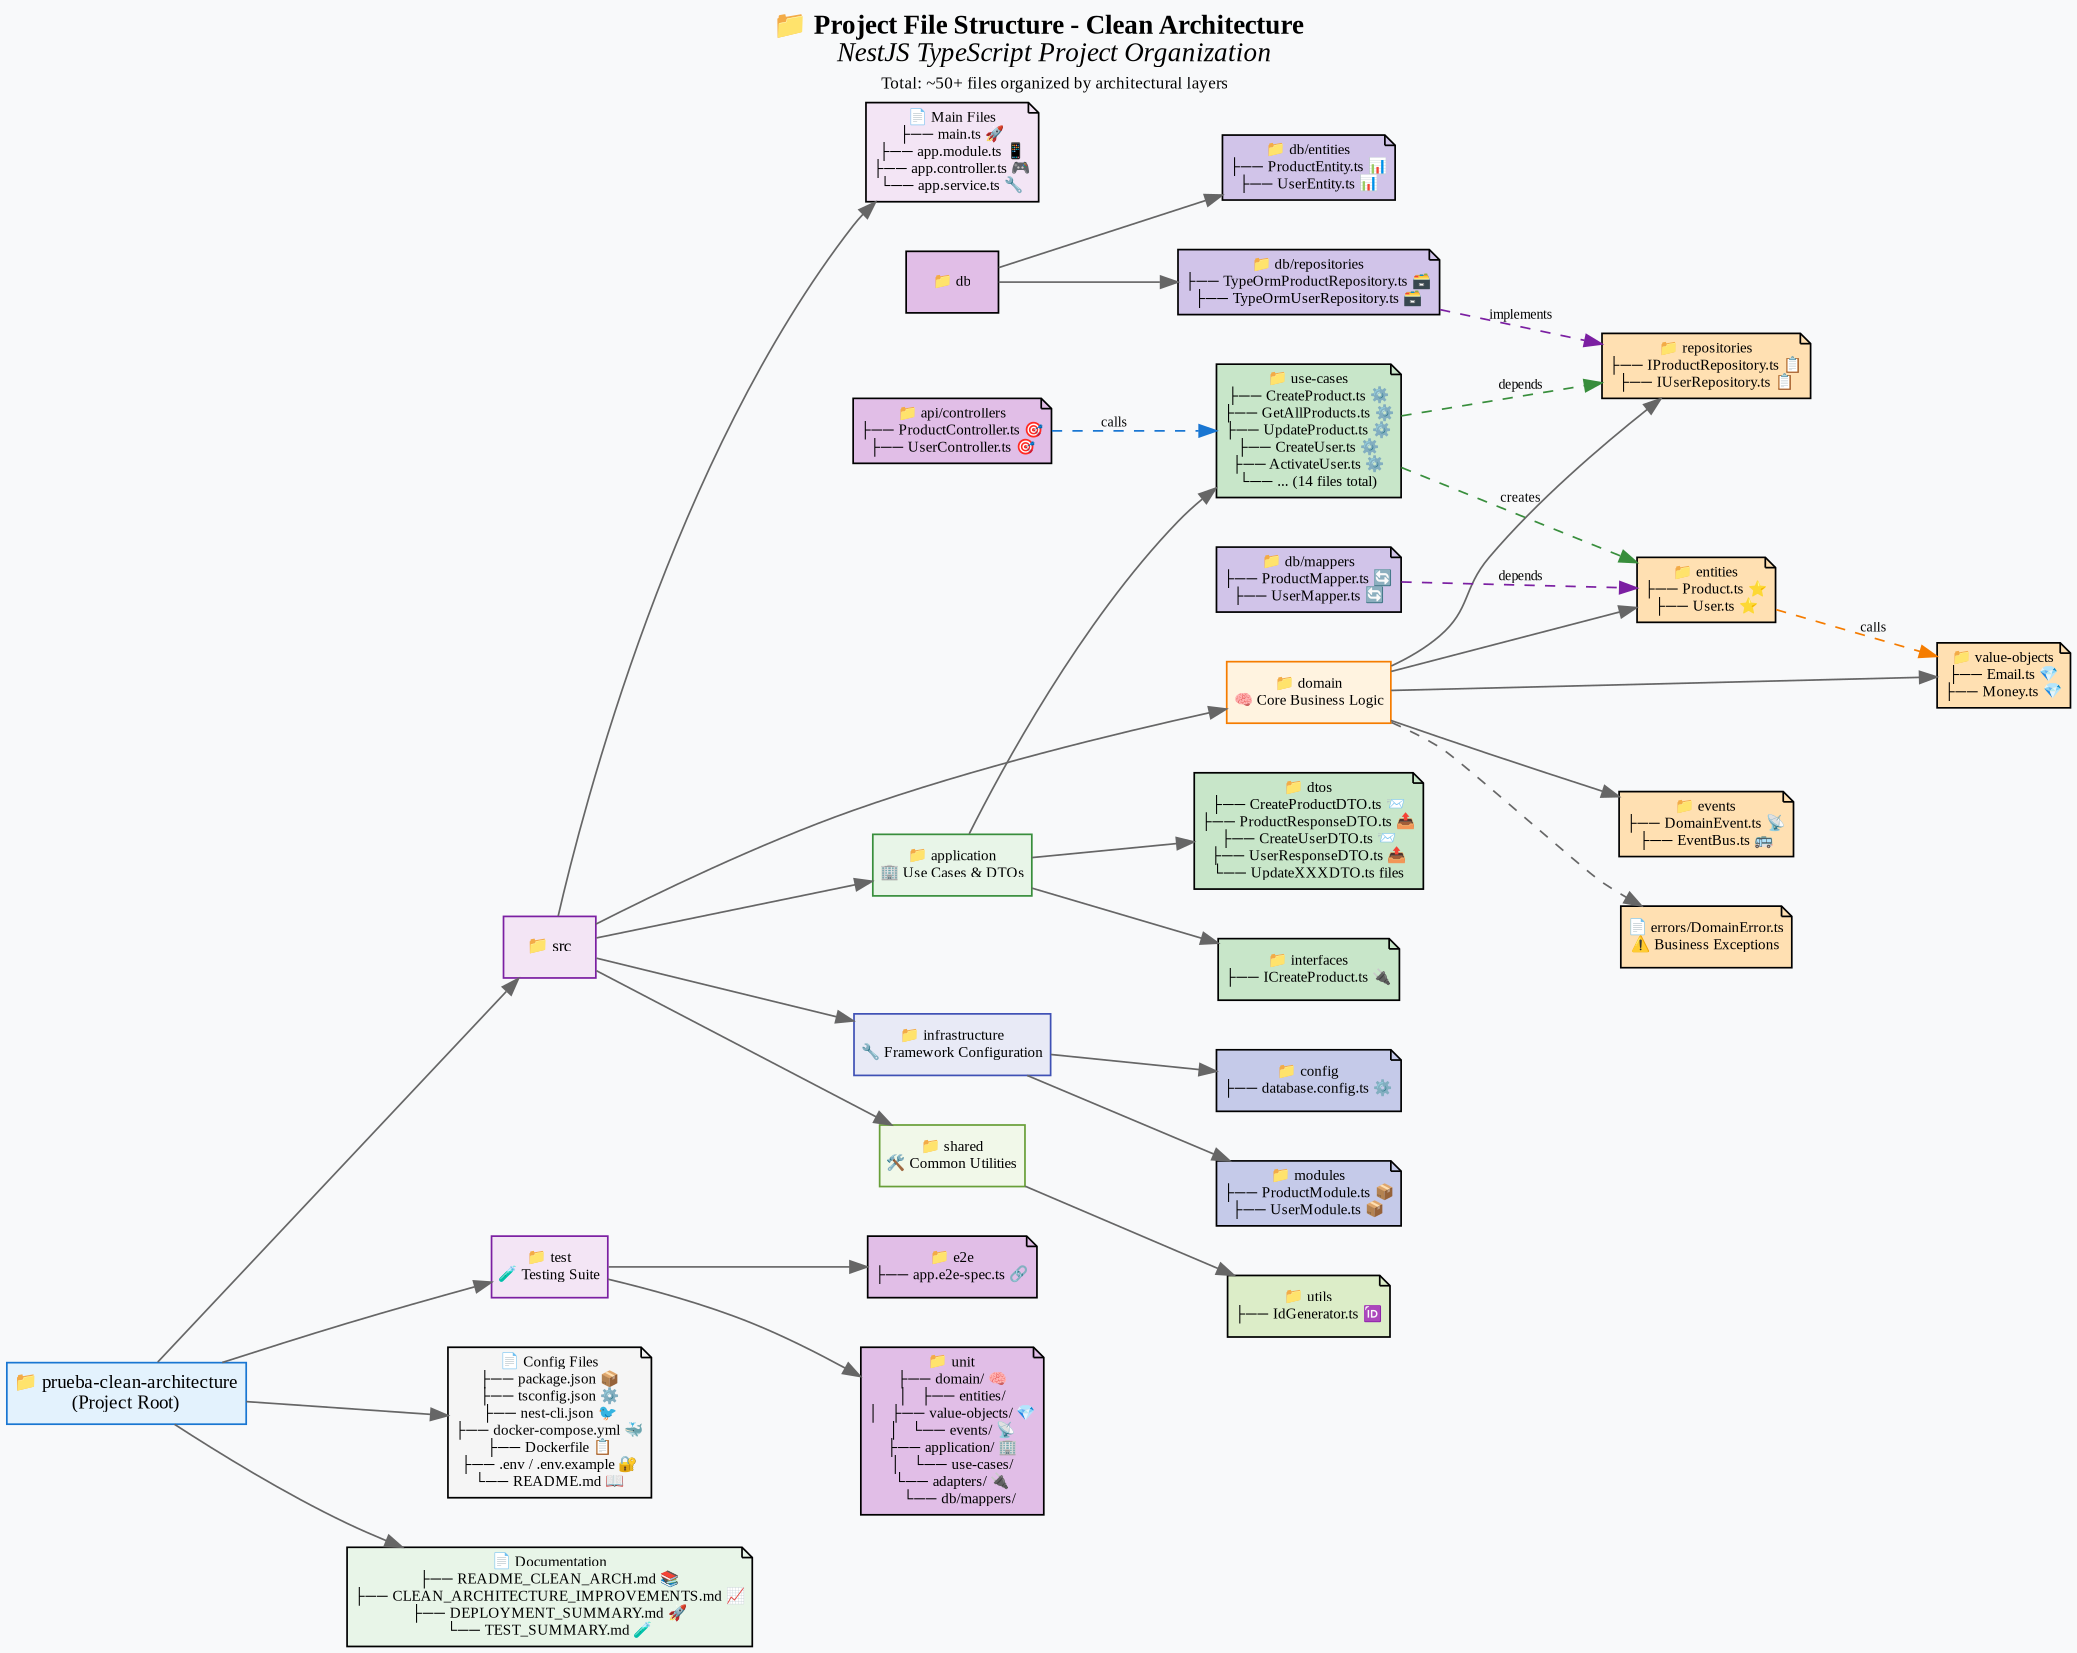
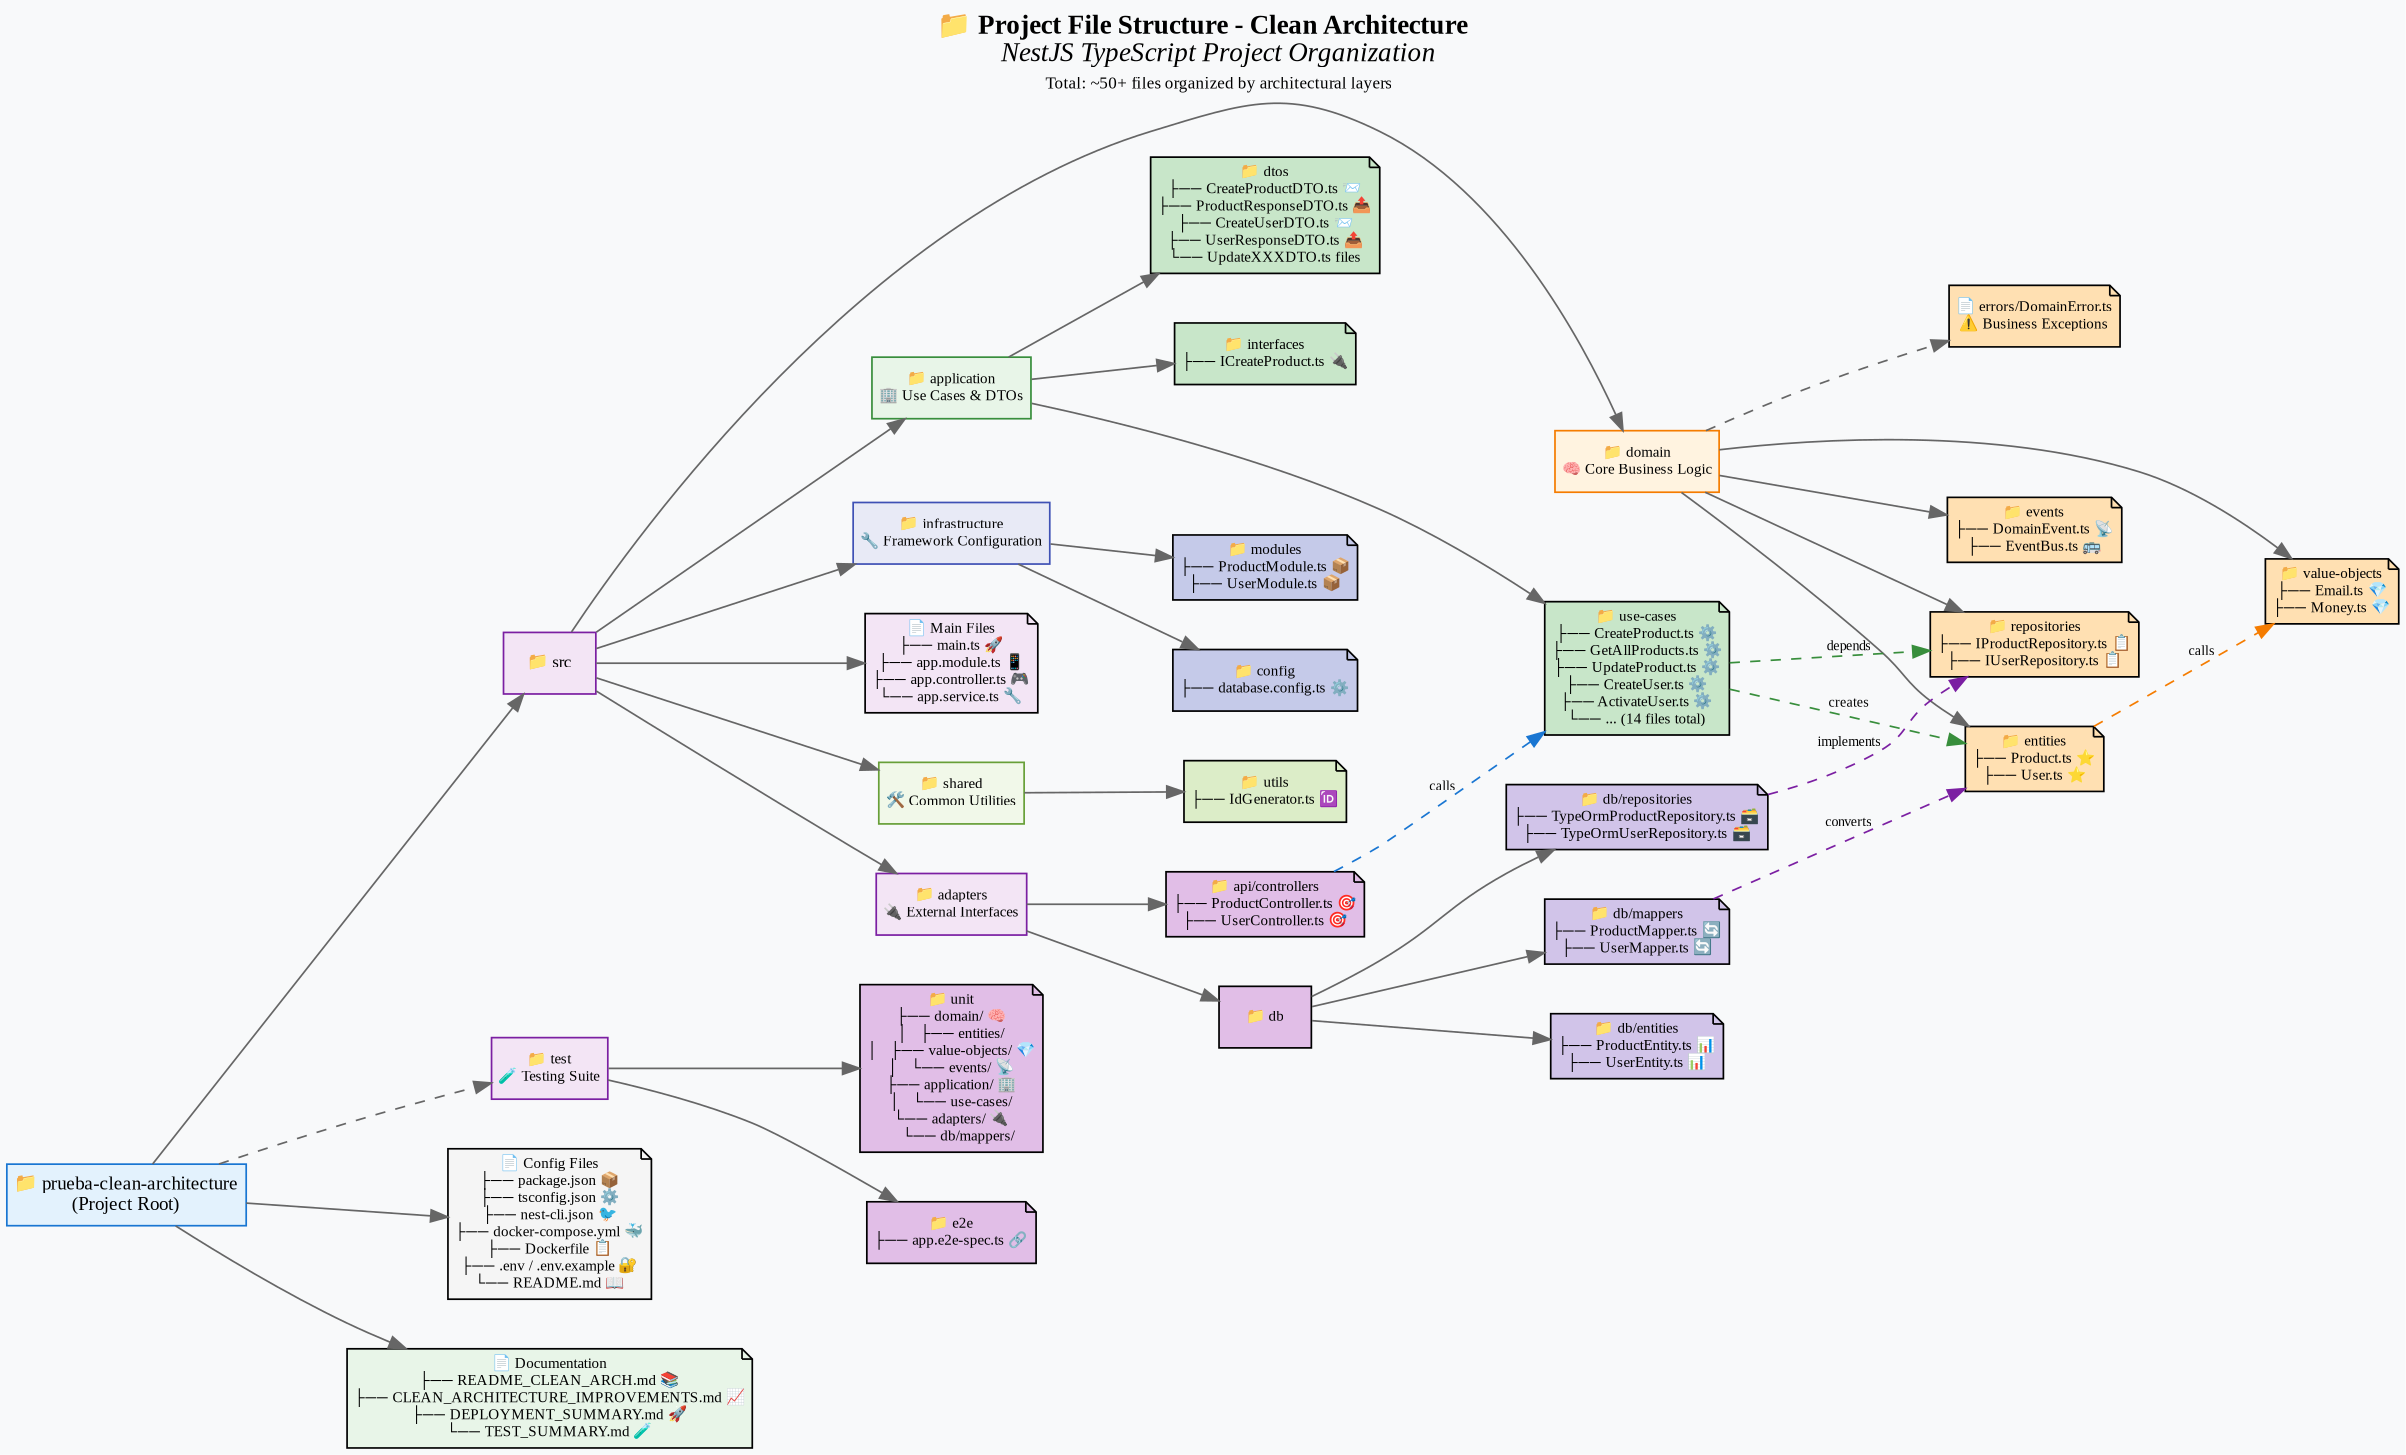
edge "📁 db/mappers ├── ProductMapper.ts 🔄 ├── UserMapper.ts 🔄" -> "📁 entities ├── Product.ts ⭐ ├── User.ts ⭐": label "depends" -> "converts"
node "📁 adapters 🔌 External Interfaces": added
edge "📁 db" -> "📁 db/mappers ├── ProductMapper.ts 🔄 ├── UserMapper.ts 🔄": added
edge "📁 prueba-clean-architecture (Project Root)" -> "📁 test 🧪 Testing Suite": style solid -> dashed
